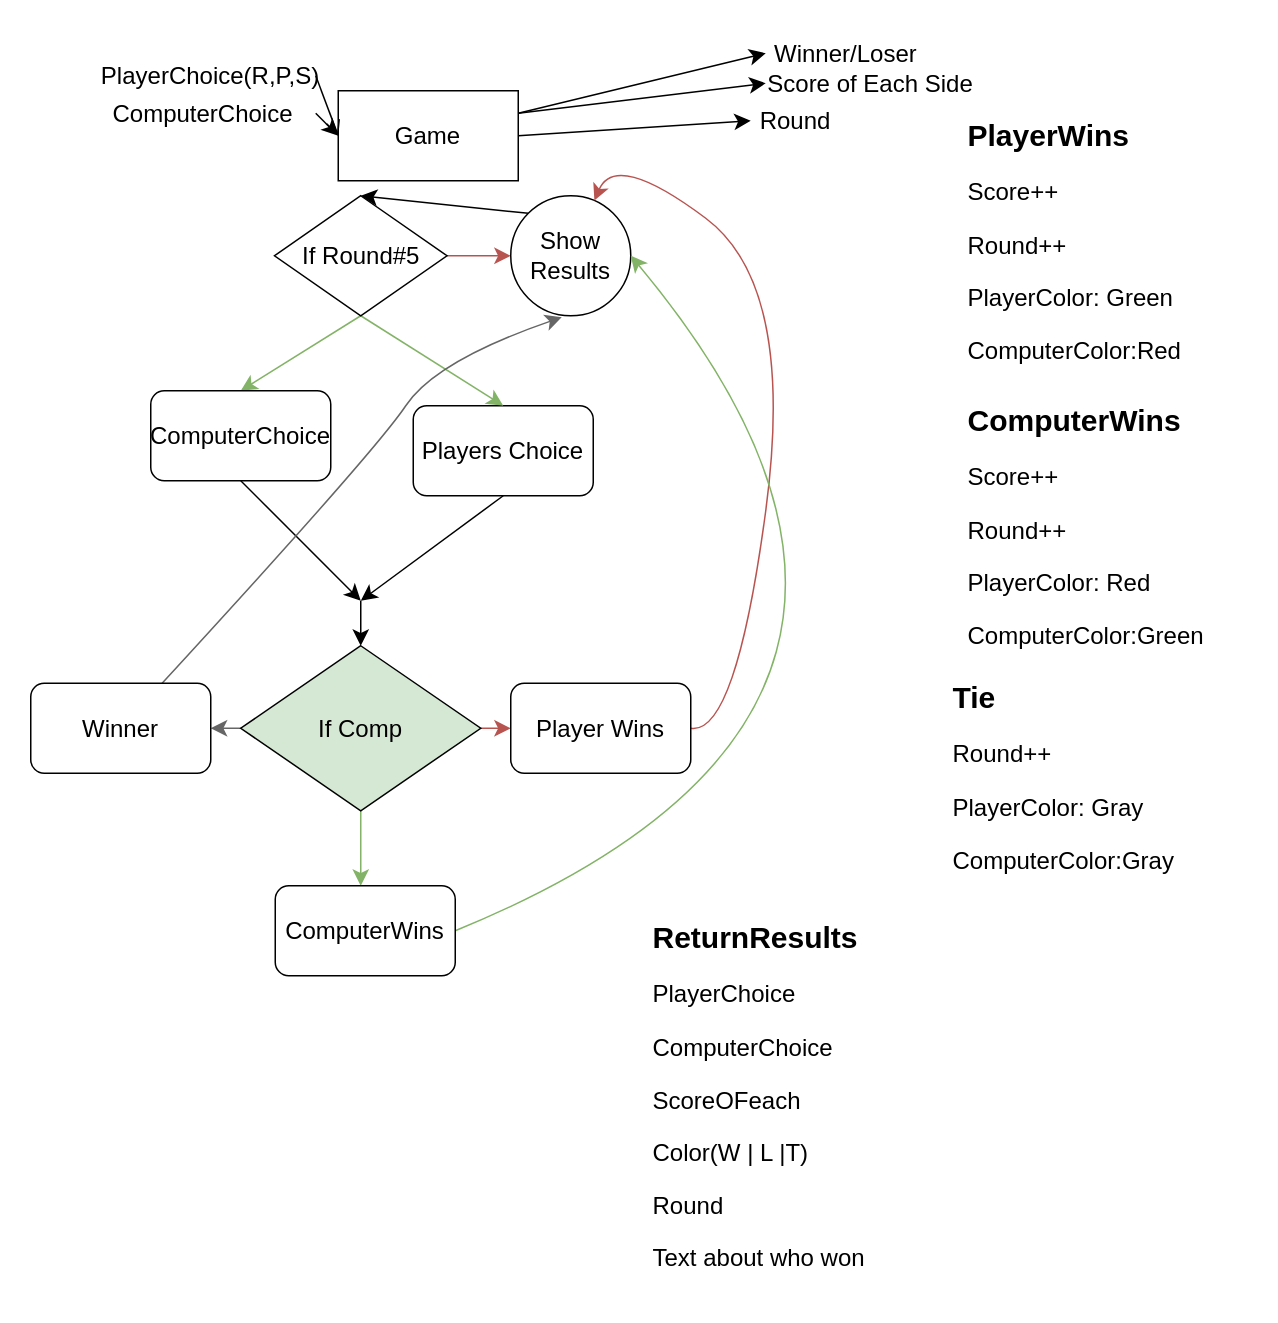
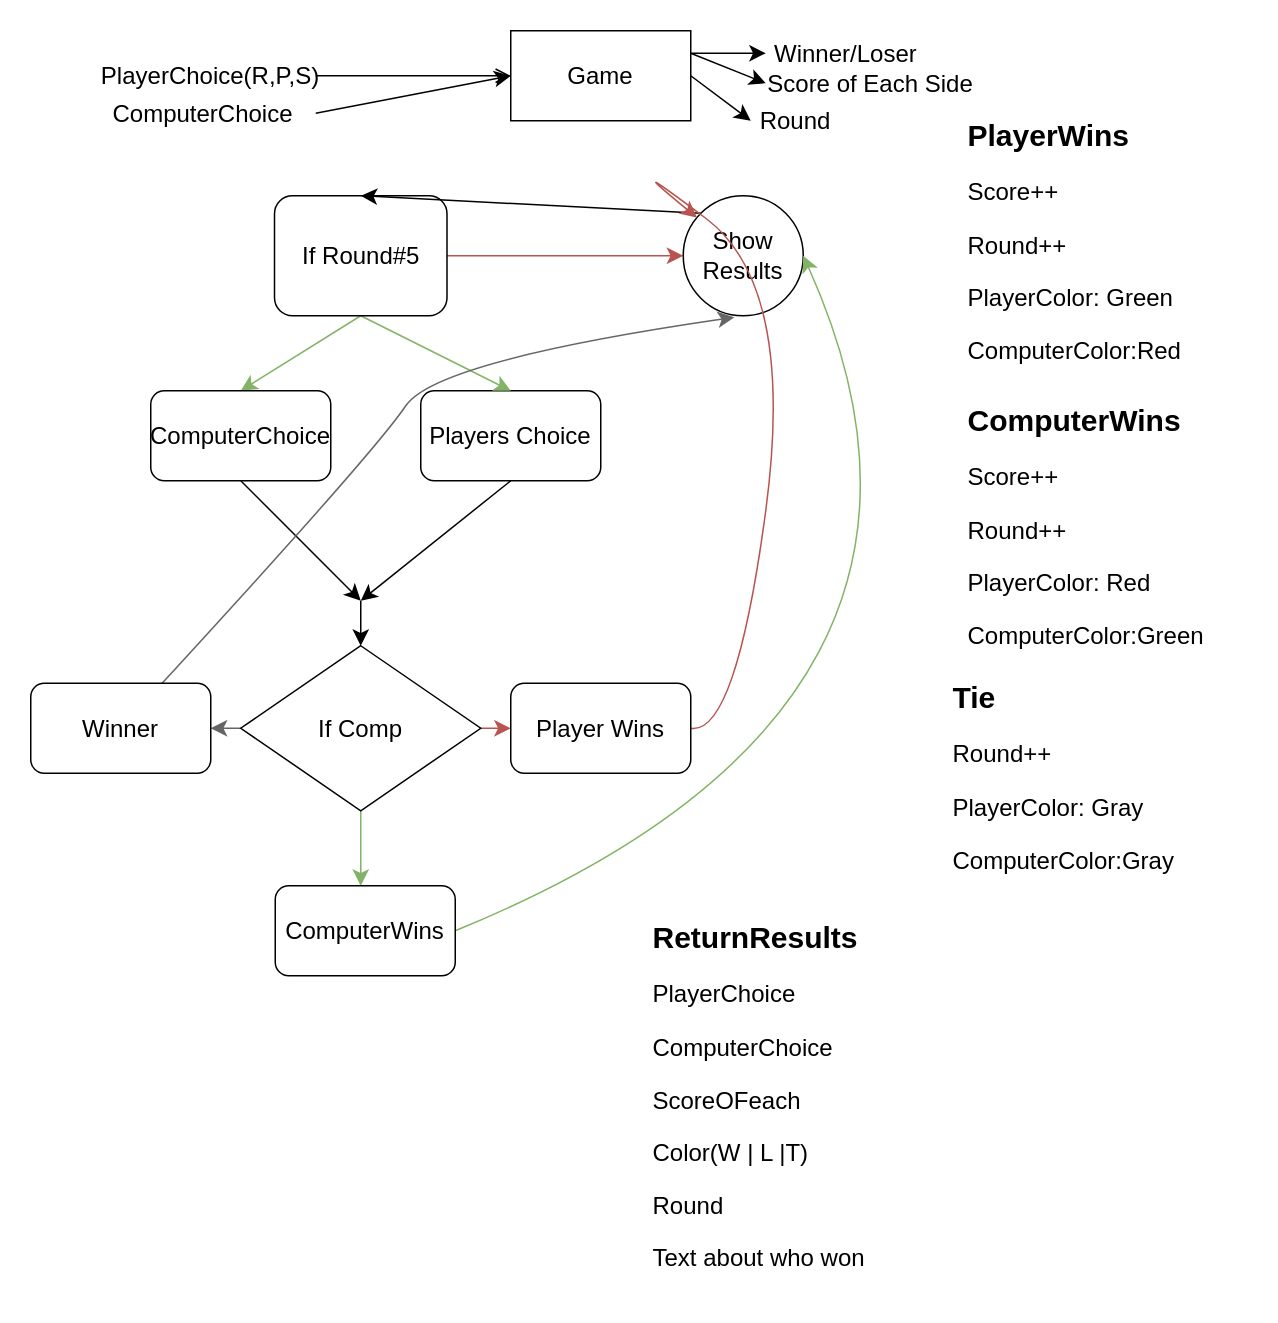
node "Game": moved (428, 136) -> (601, 76)
node "If Round#5": shape diamond -> rounded rectangle
node "Show Results": moved (571, 256) -> (743, 256)
node "Players Choice": moved (503, 451) -> (511, 436)
node "If Comp": fillcolor #d5e8d4 -> #ffffff
